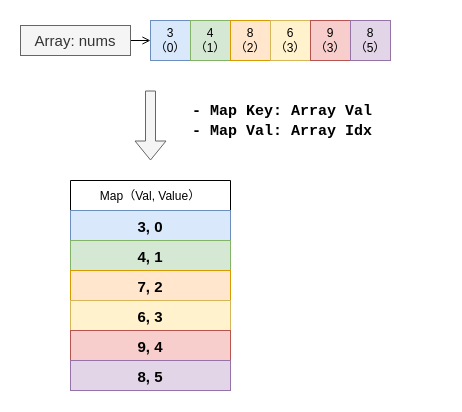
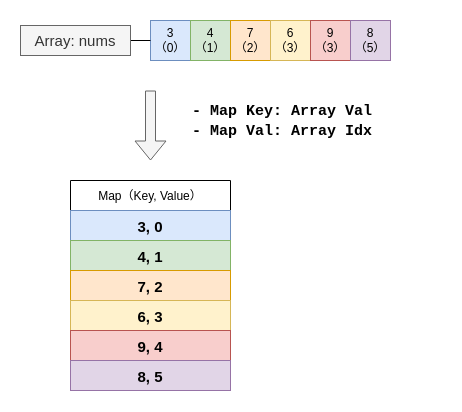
edge "Array: nums" -> "3 （0）": arrowhead open -> none
node "8 （2）": label "8 （2）" -> "7 （2）"
node "Map（Val, Value）": label "Map（Val, Value）" -> "Map（Key, Value）"
